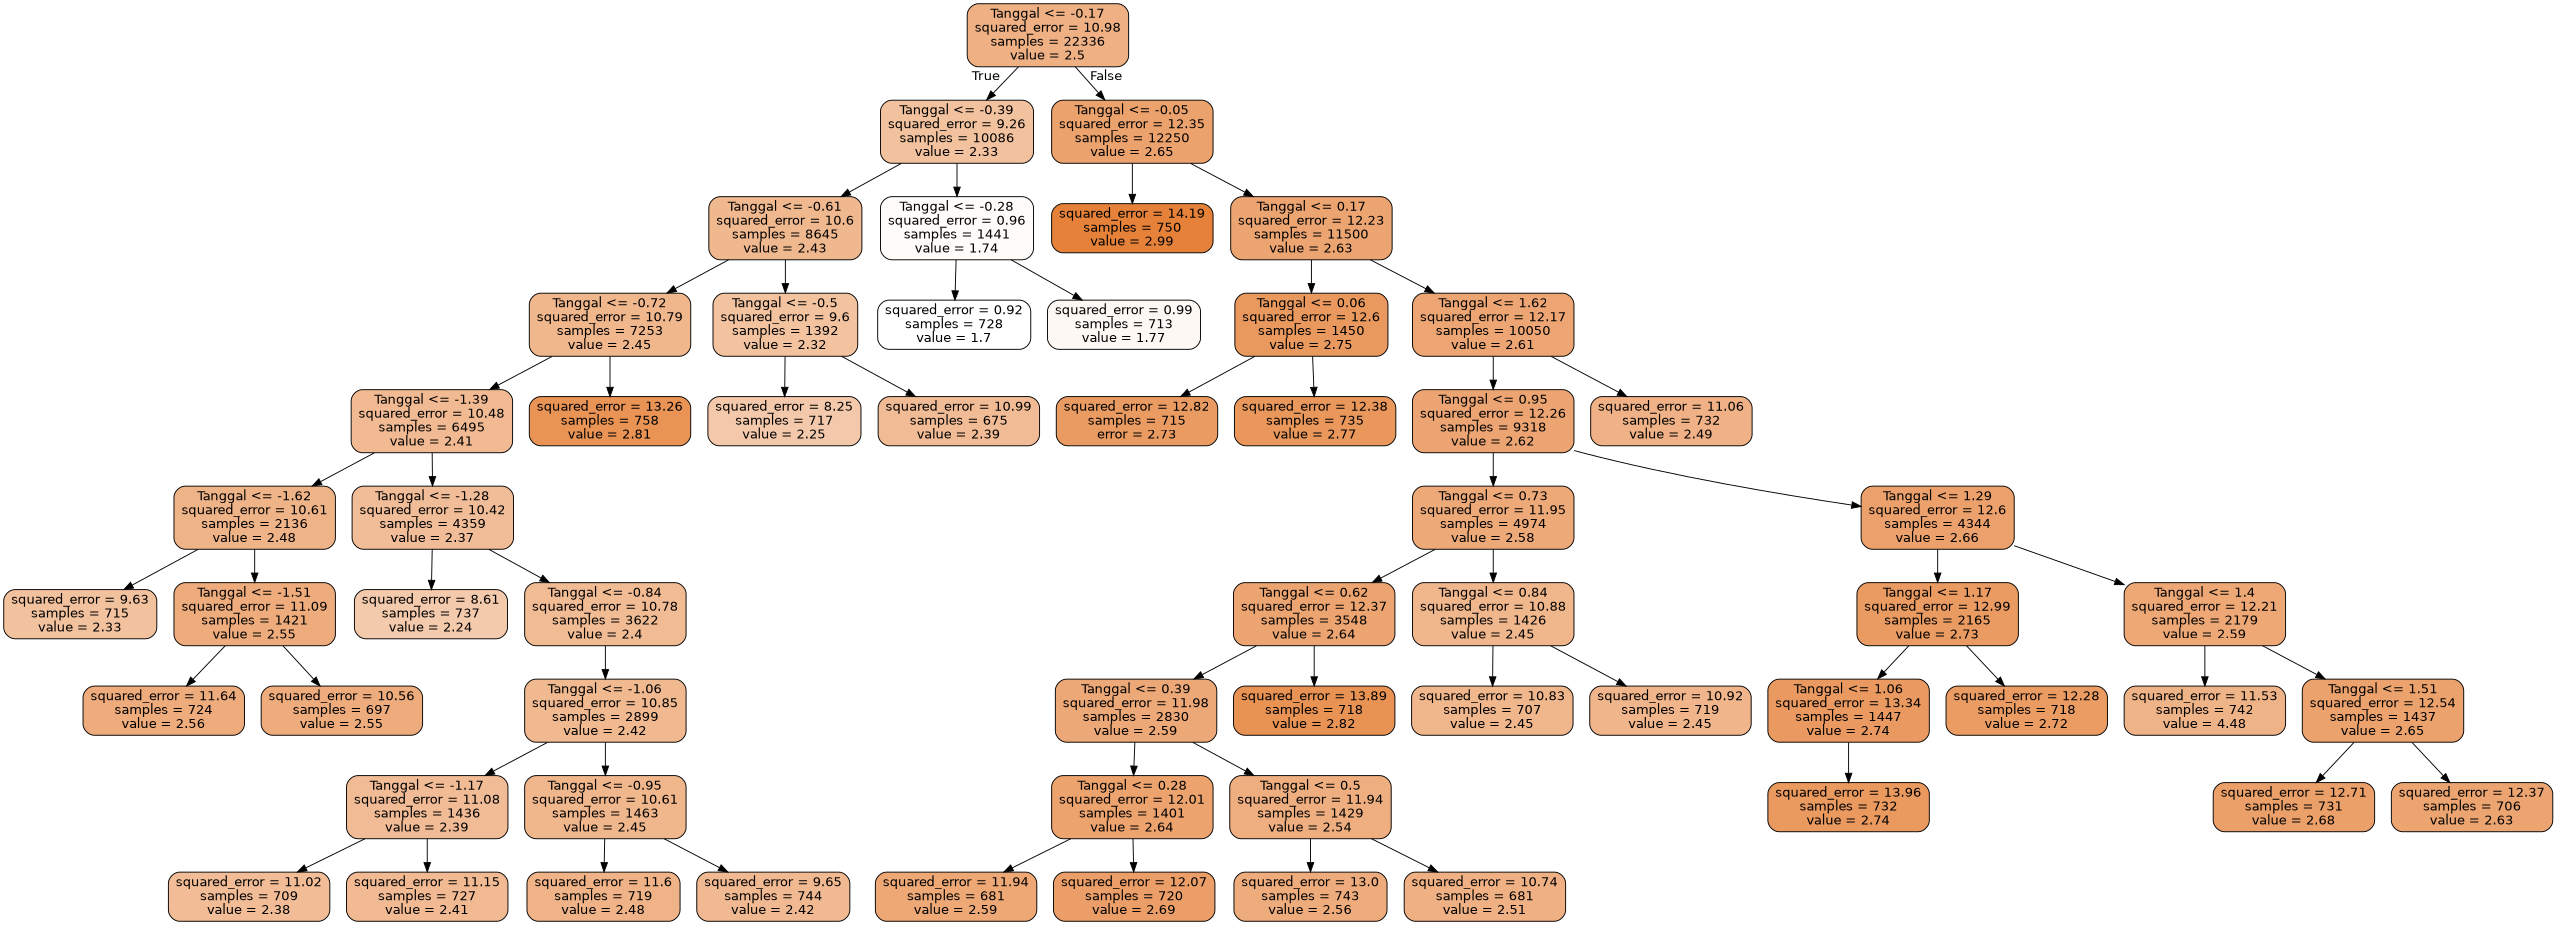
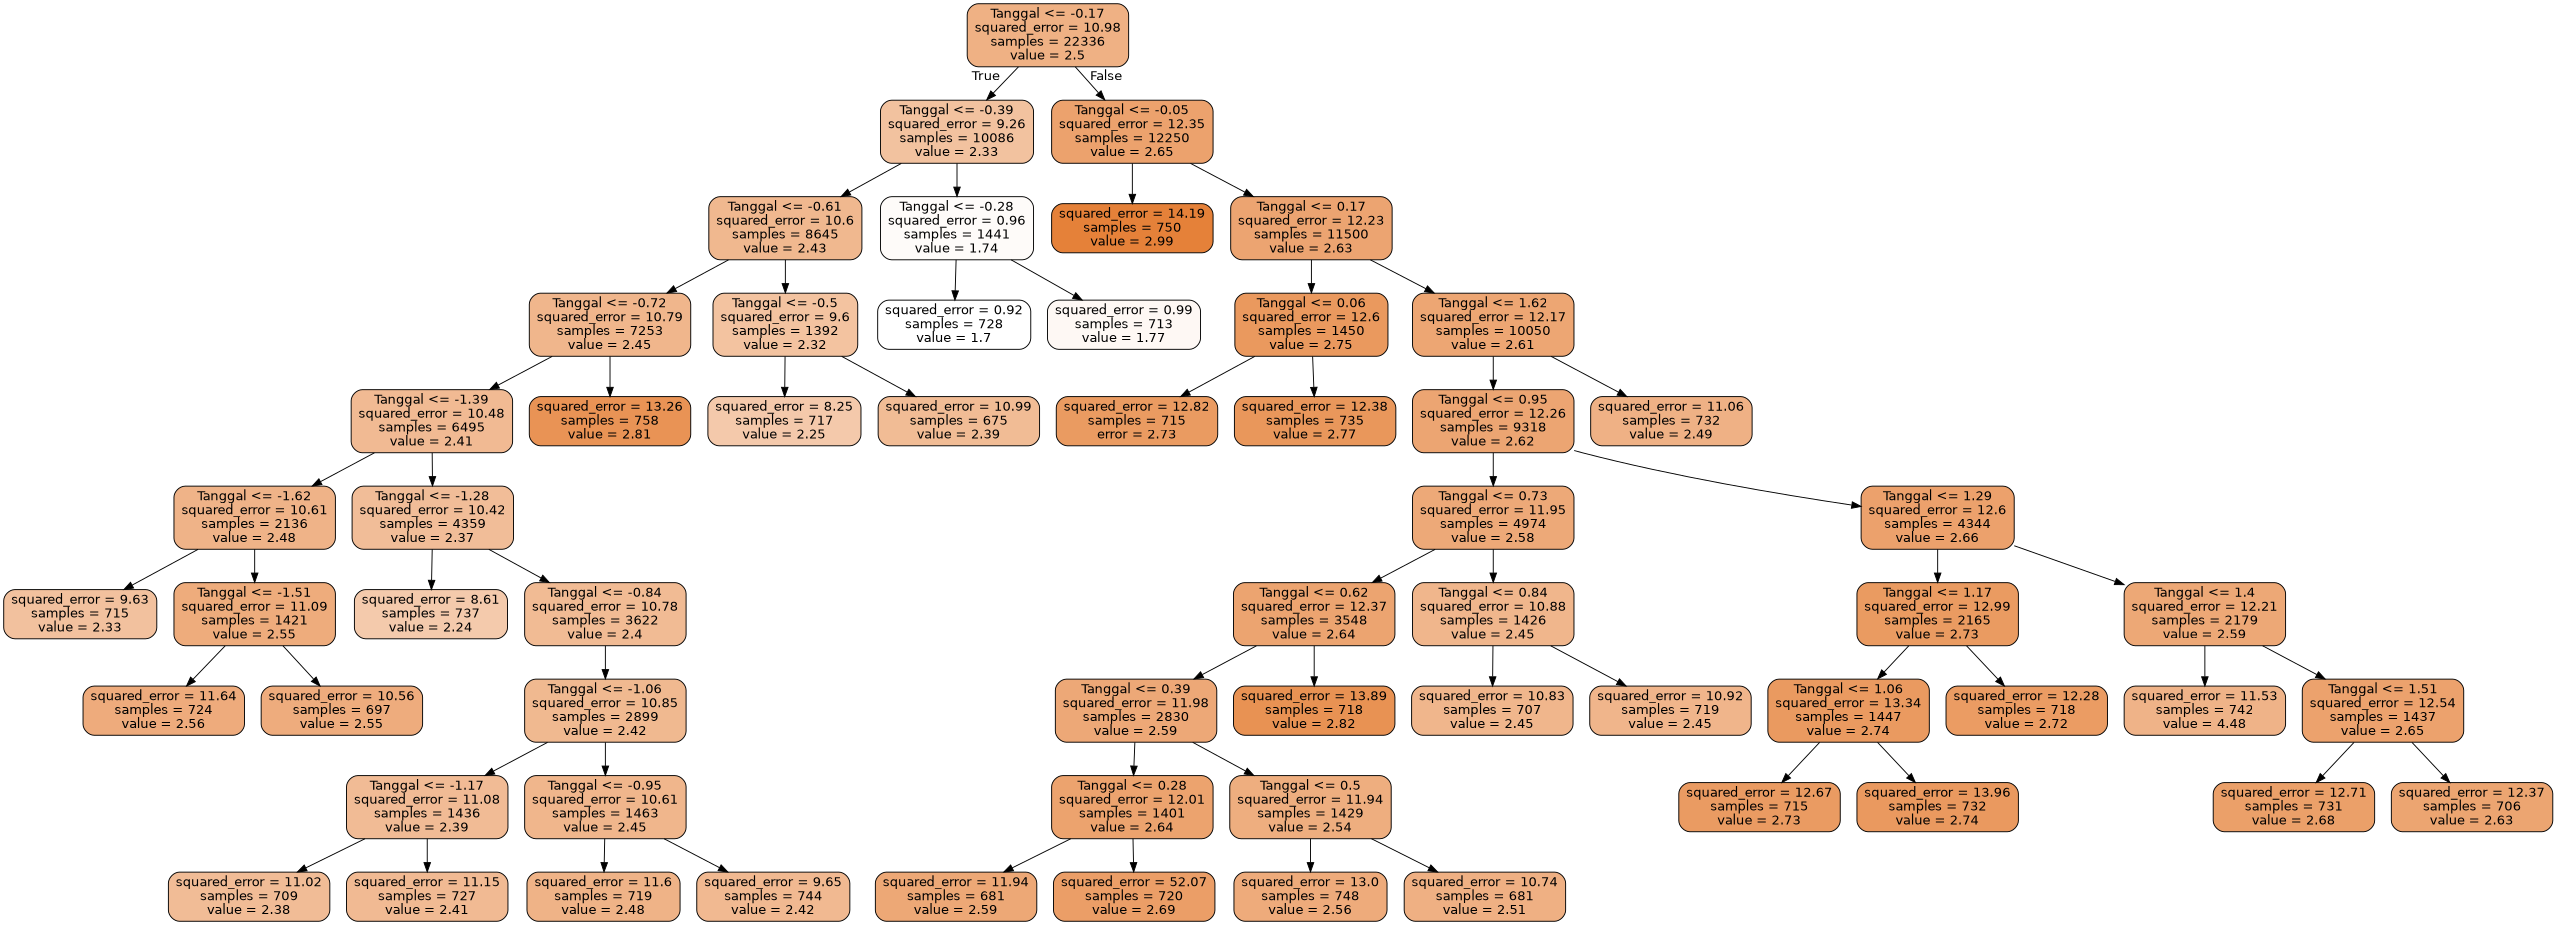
node "squared_error = 12.67 samples = 715 value = 2.73": added
node "squared_error = 12.07 samples = 720 value = 2.69": label "squared_error = 12.07 samples = 720 value = 2.69" -> "squared_error = 52.07 samples = 720 value = 2.69"
node "squared_error = 13.0 samples = 743 value = 2.56": label "squared_error = 13.0 samples = 743 value = 2.56" -> "squared_error = 13.0 samples = 748 value = 2.56"
